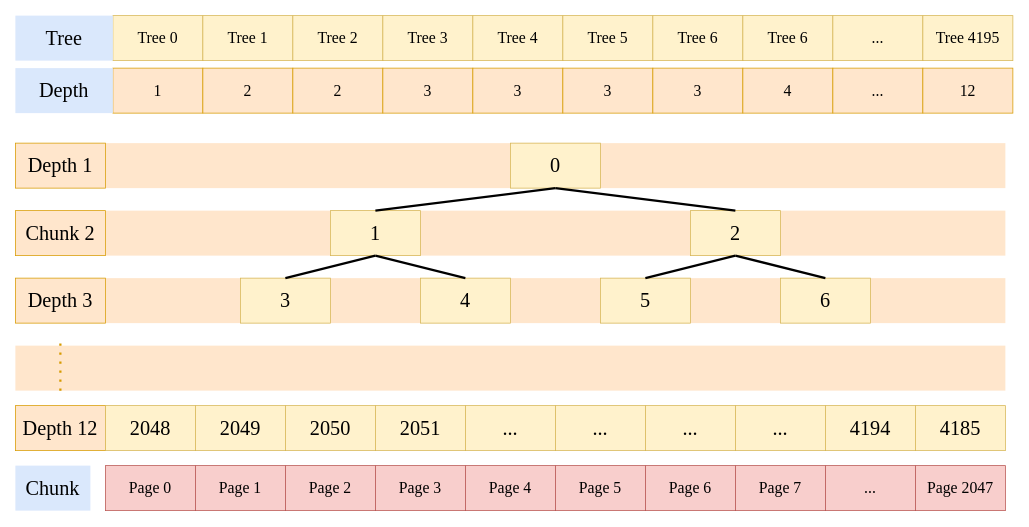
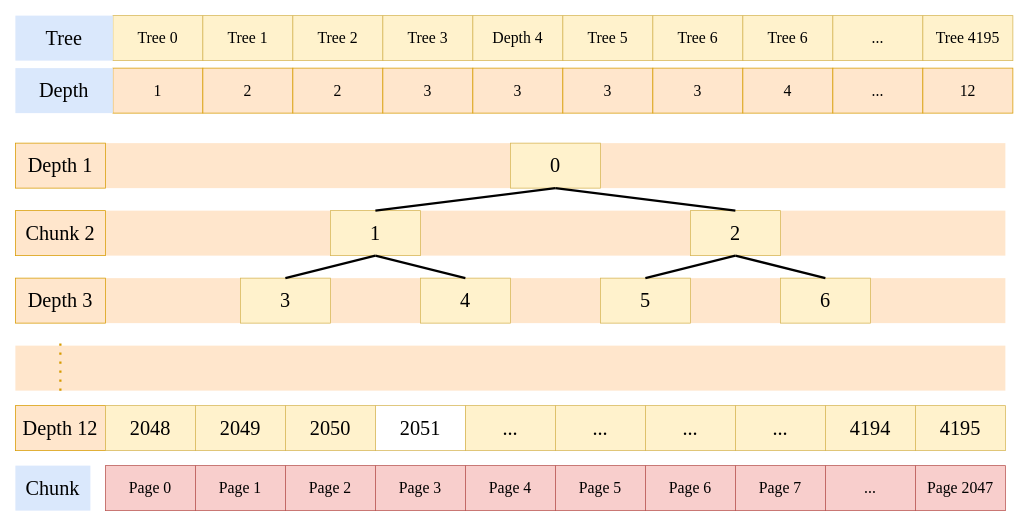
node "Tree 4": label "Tree 4" -> "Depth 4"
node "2051": fillcolor #fff2cc -> #ffffff
node "4185": label "4185" -> "4195"
